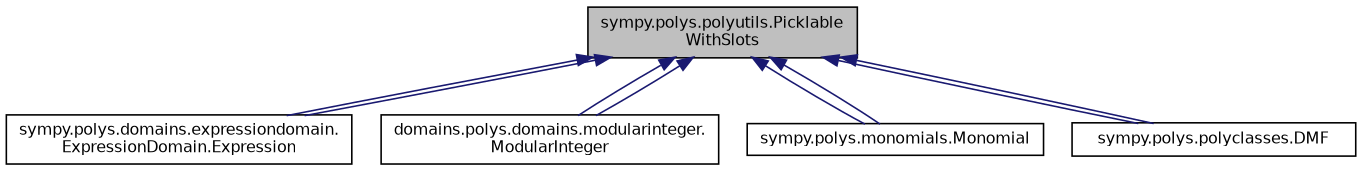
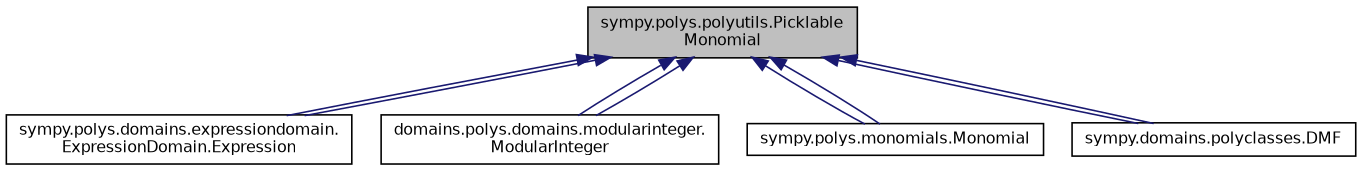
node "sympy.polys.polyutils.Picklable WithSlots": label "sympy.polys.polyutils.Picklable WithSlots" -> "sympy.polys.polyutils.Picklable Monomial"
node "sympy.polys.polyclasses.DMF": label "sympy.polys.polyclasses.DMF" -> "sympy.domains.polyclasses.DMF"
